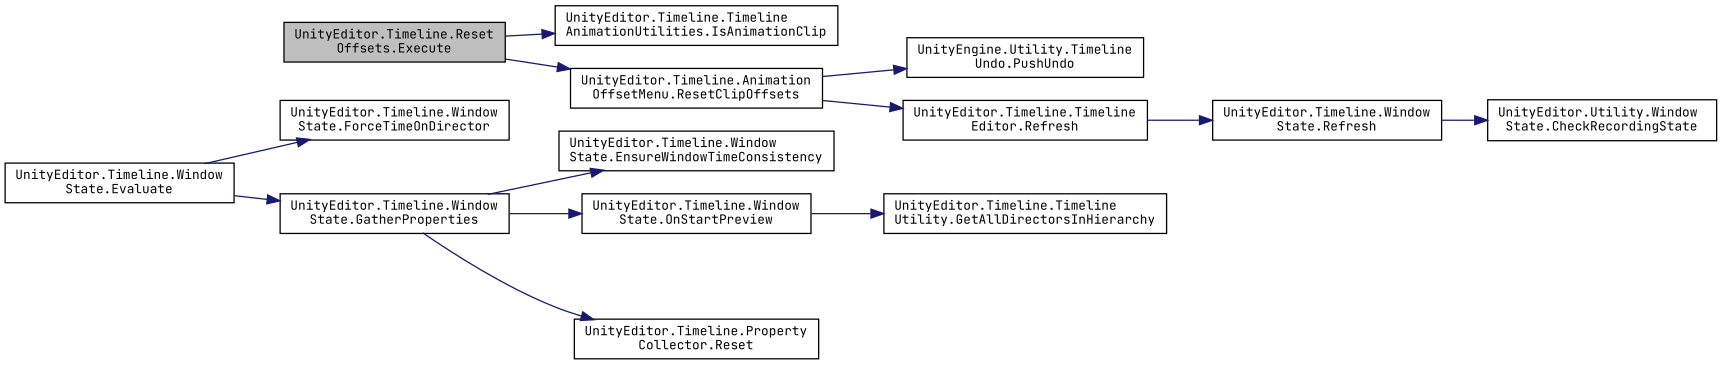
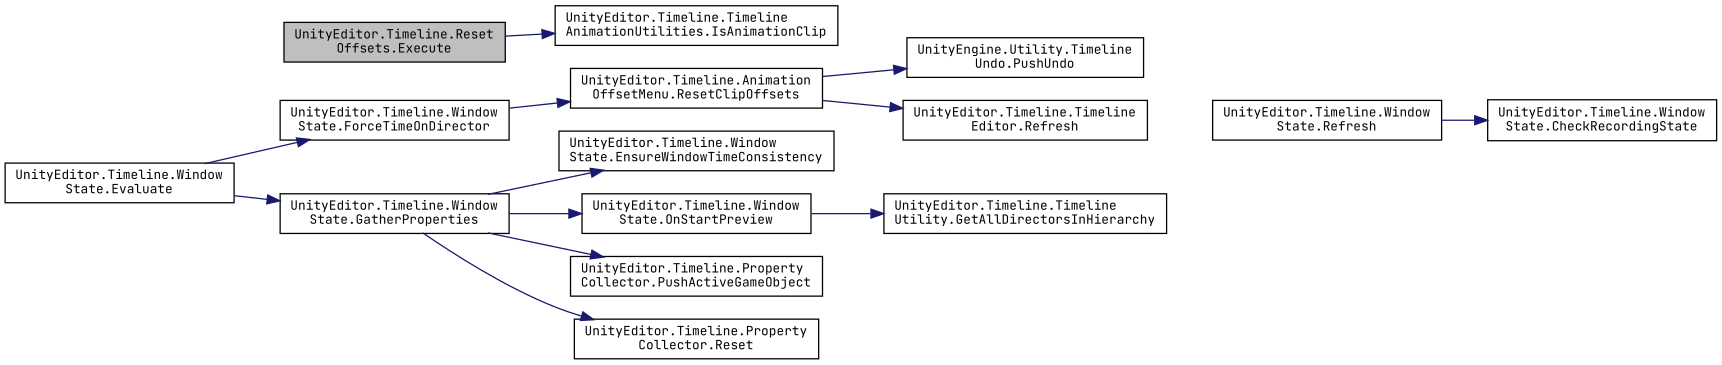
edge "UnityEditor.Timeline.Reset Offsets.Execute" -> "UnityEditor.Timeline.Animation OffsetMenu.ResetClipOffsets": now "UnityEditor.Timeline.Window State.ForceTimeOnDirector" -> "UnityEditor.Timeline.Animation OffsetMenu.ResetClipOffsets"
edge "UnityEditor.Timeline.Timeline Editor.Refresh" -> "UnityEditor.Timeline.Window State.Refresh": removed
node "UnityEditor.Utility.Window State.CheckRecordingState": label "UnityEditor.Utility.Window State.CheckRecordingState" -> "UnityEditor.Timeline.Window State.CheckRecordingState"
node "UnityEditor.Timeline.Property Collector.PushActiveGameObject": added
